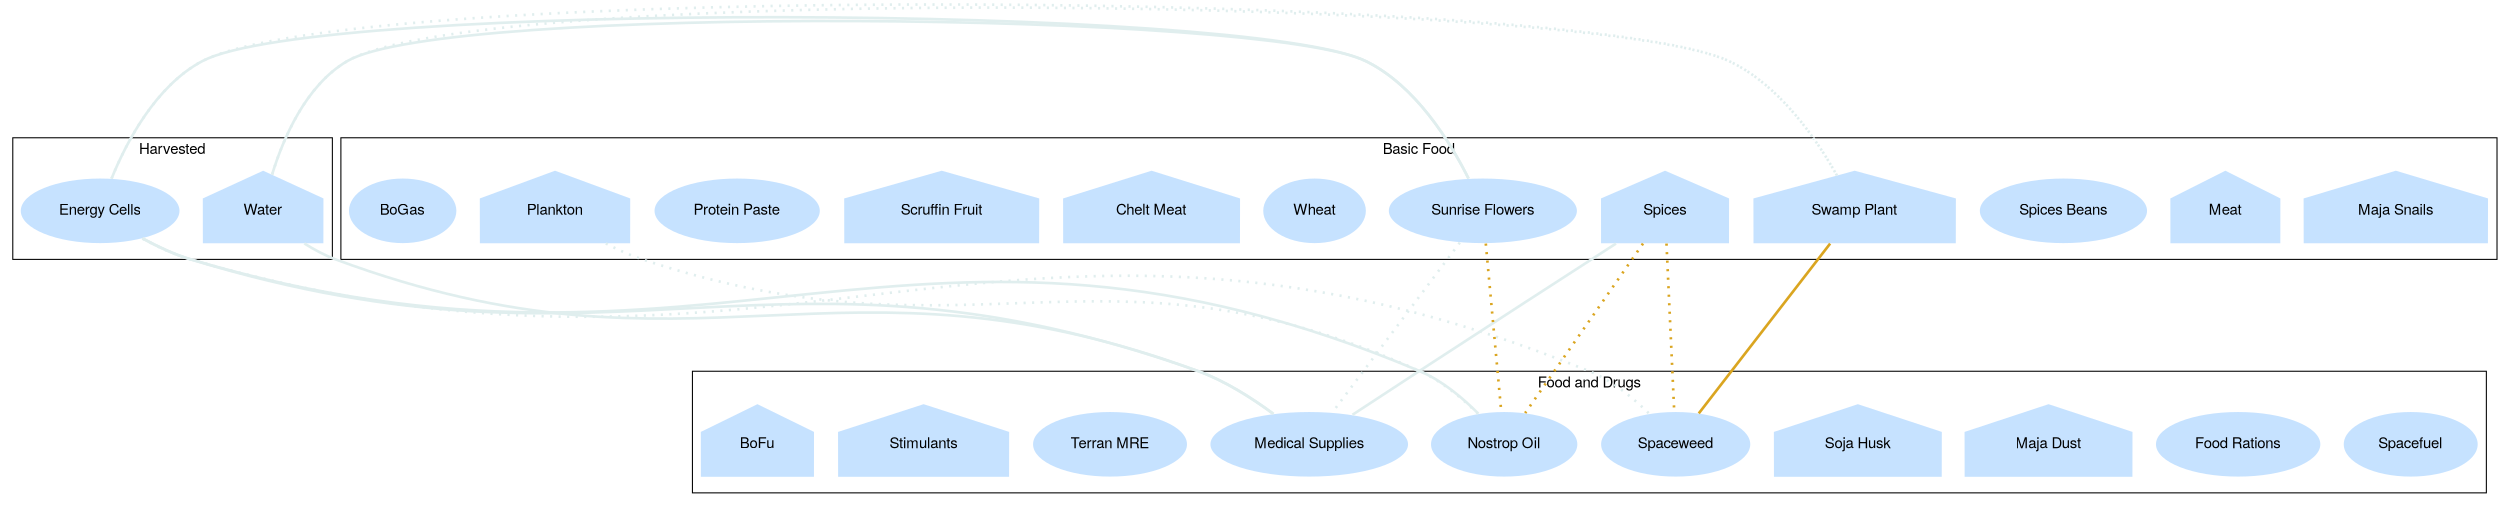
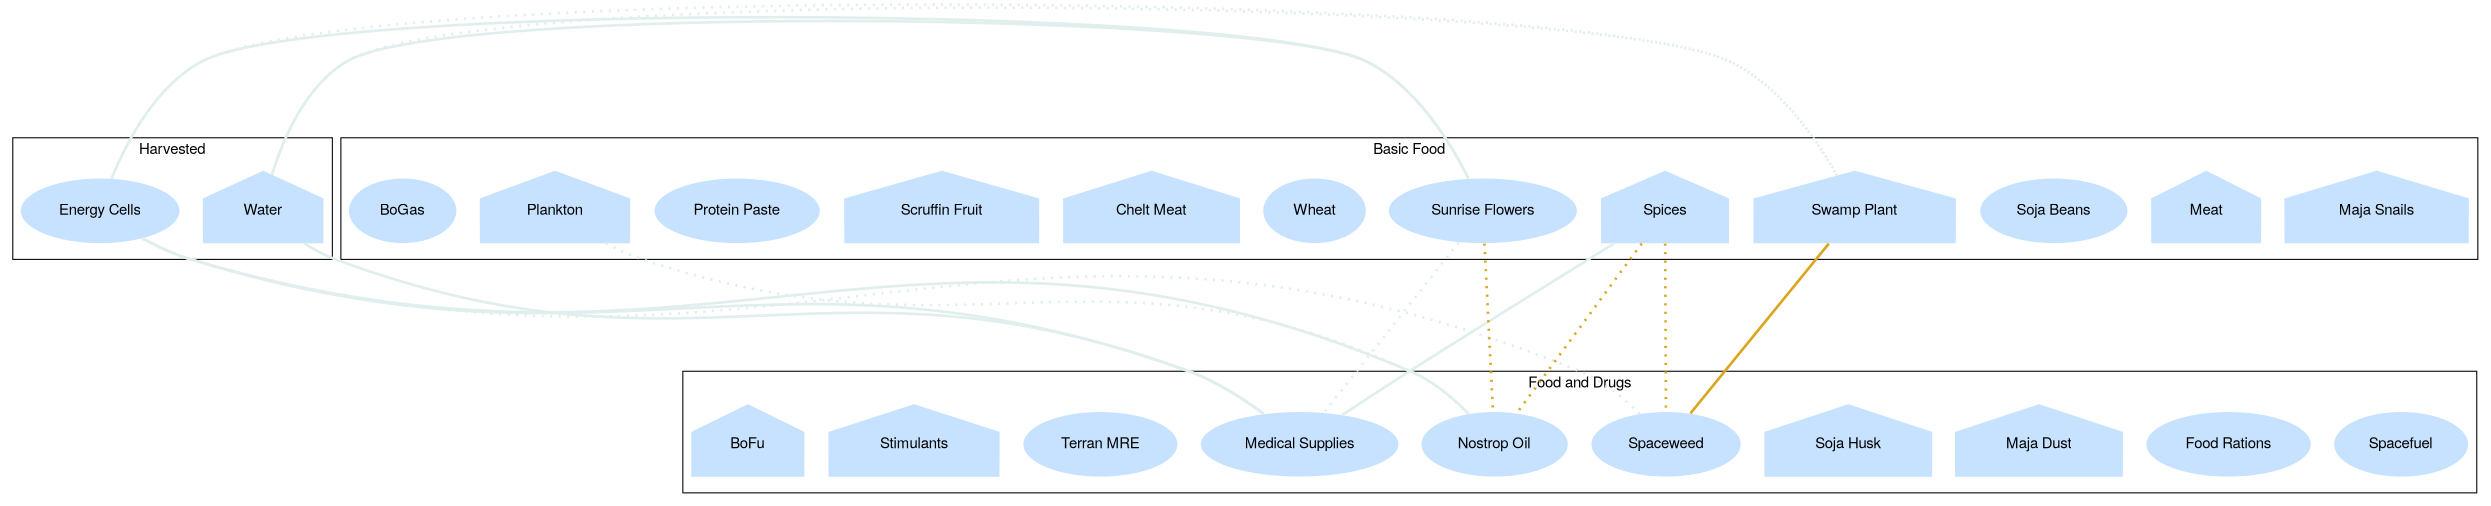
node "Spices Beans": label "Spices Beans" -> "Soja Beans"
